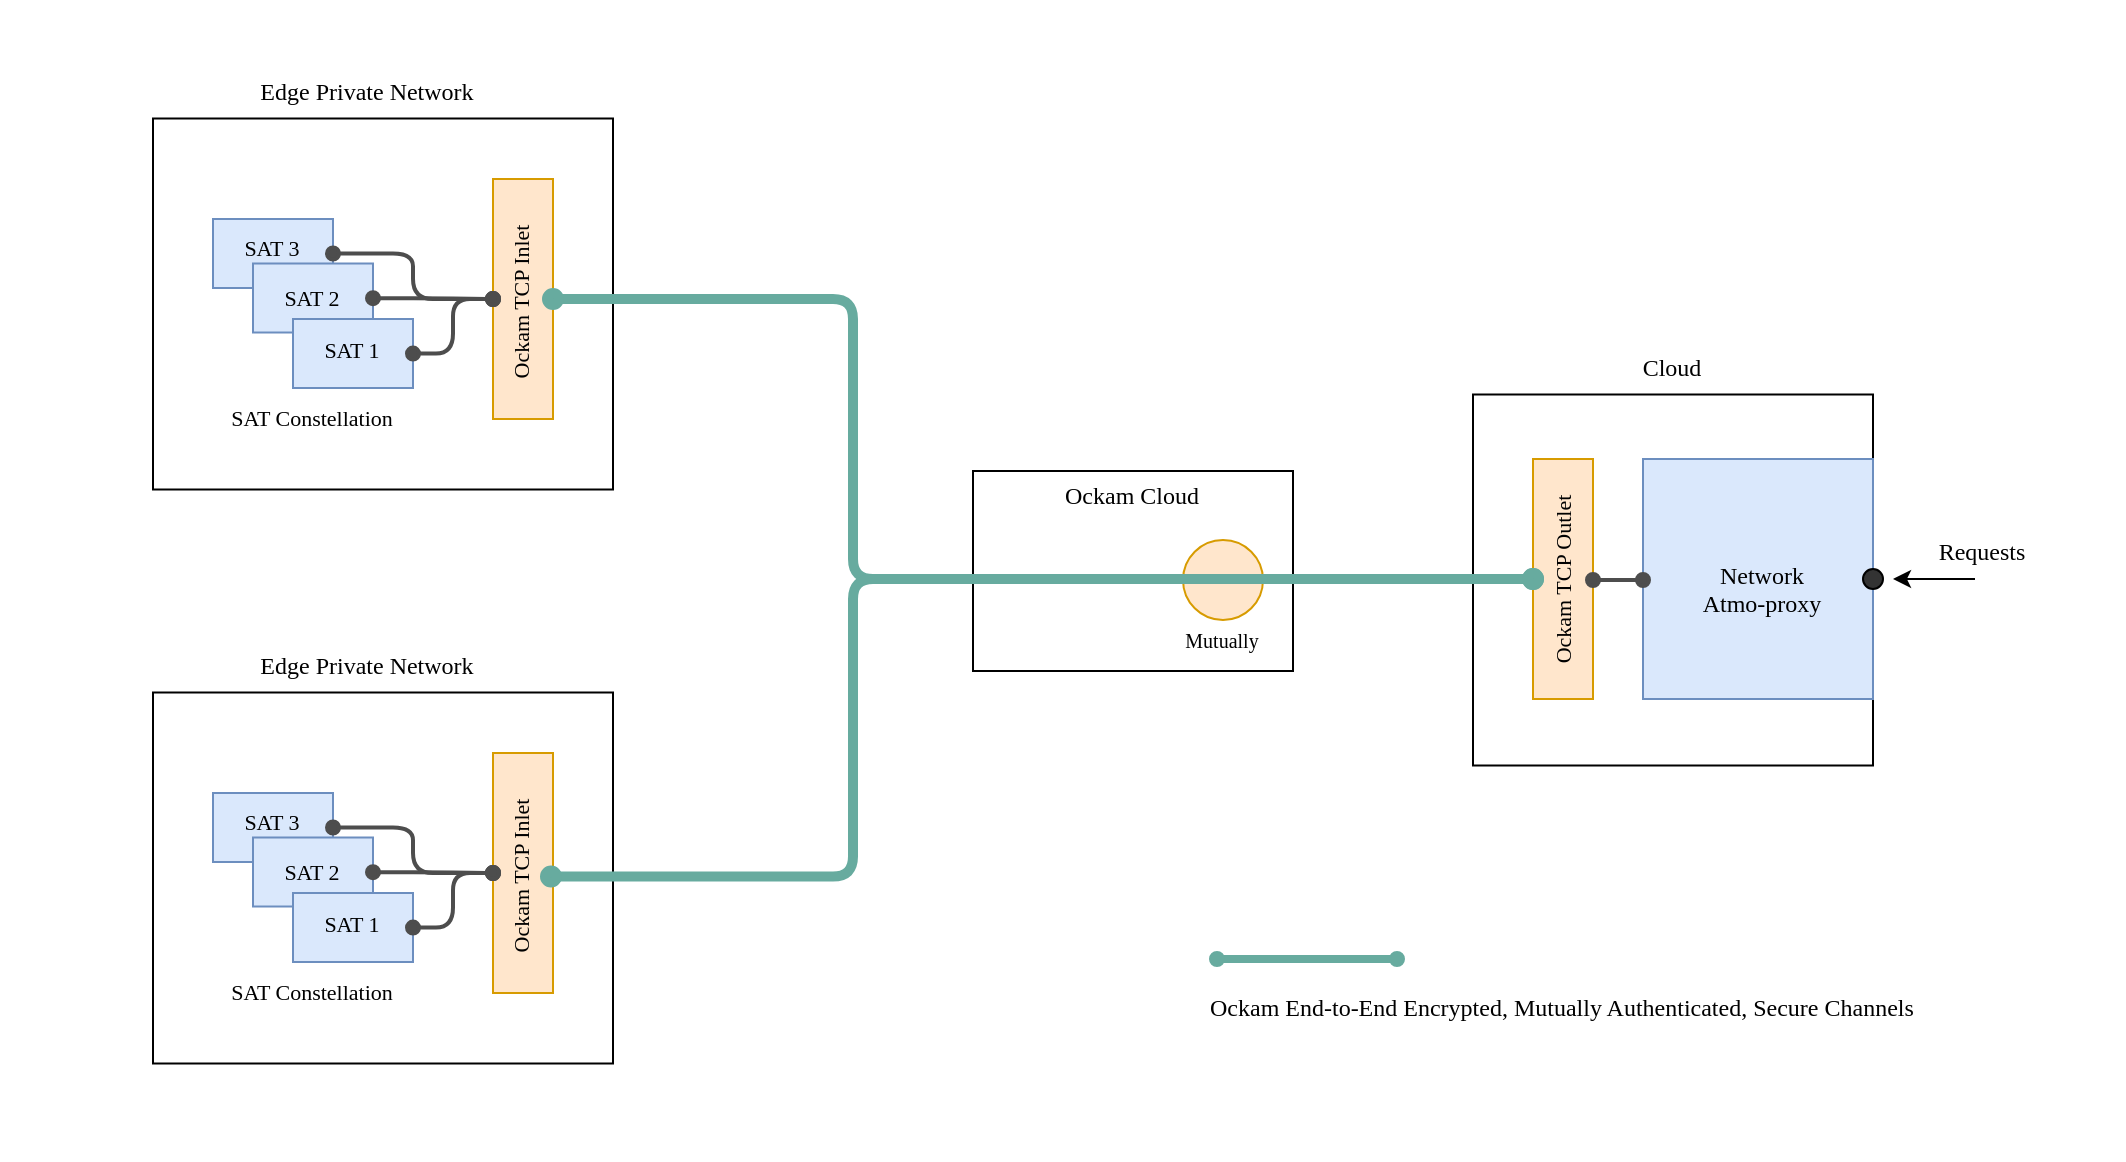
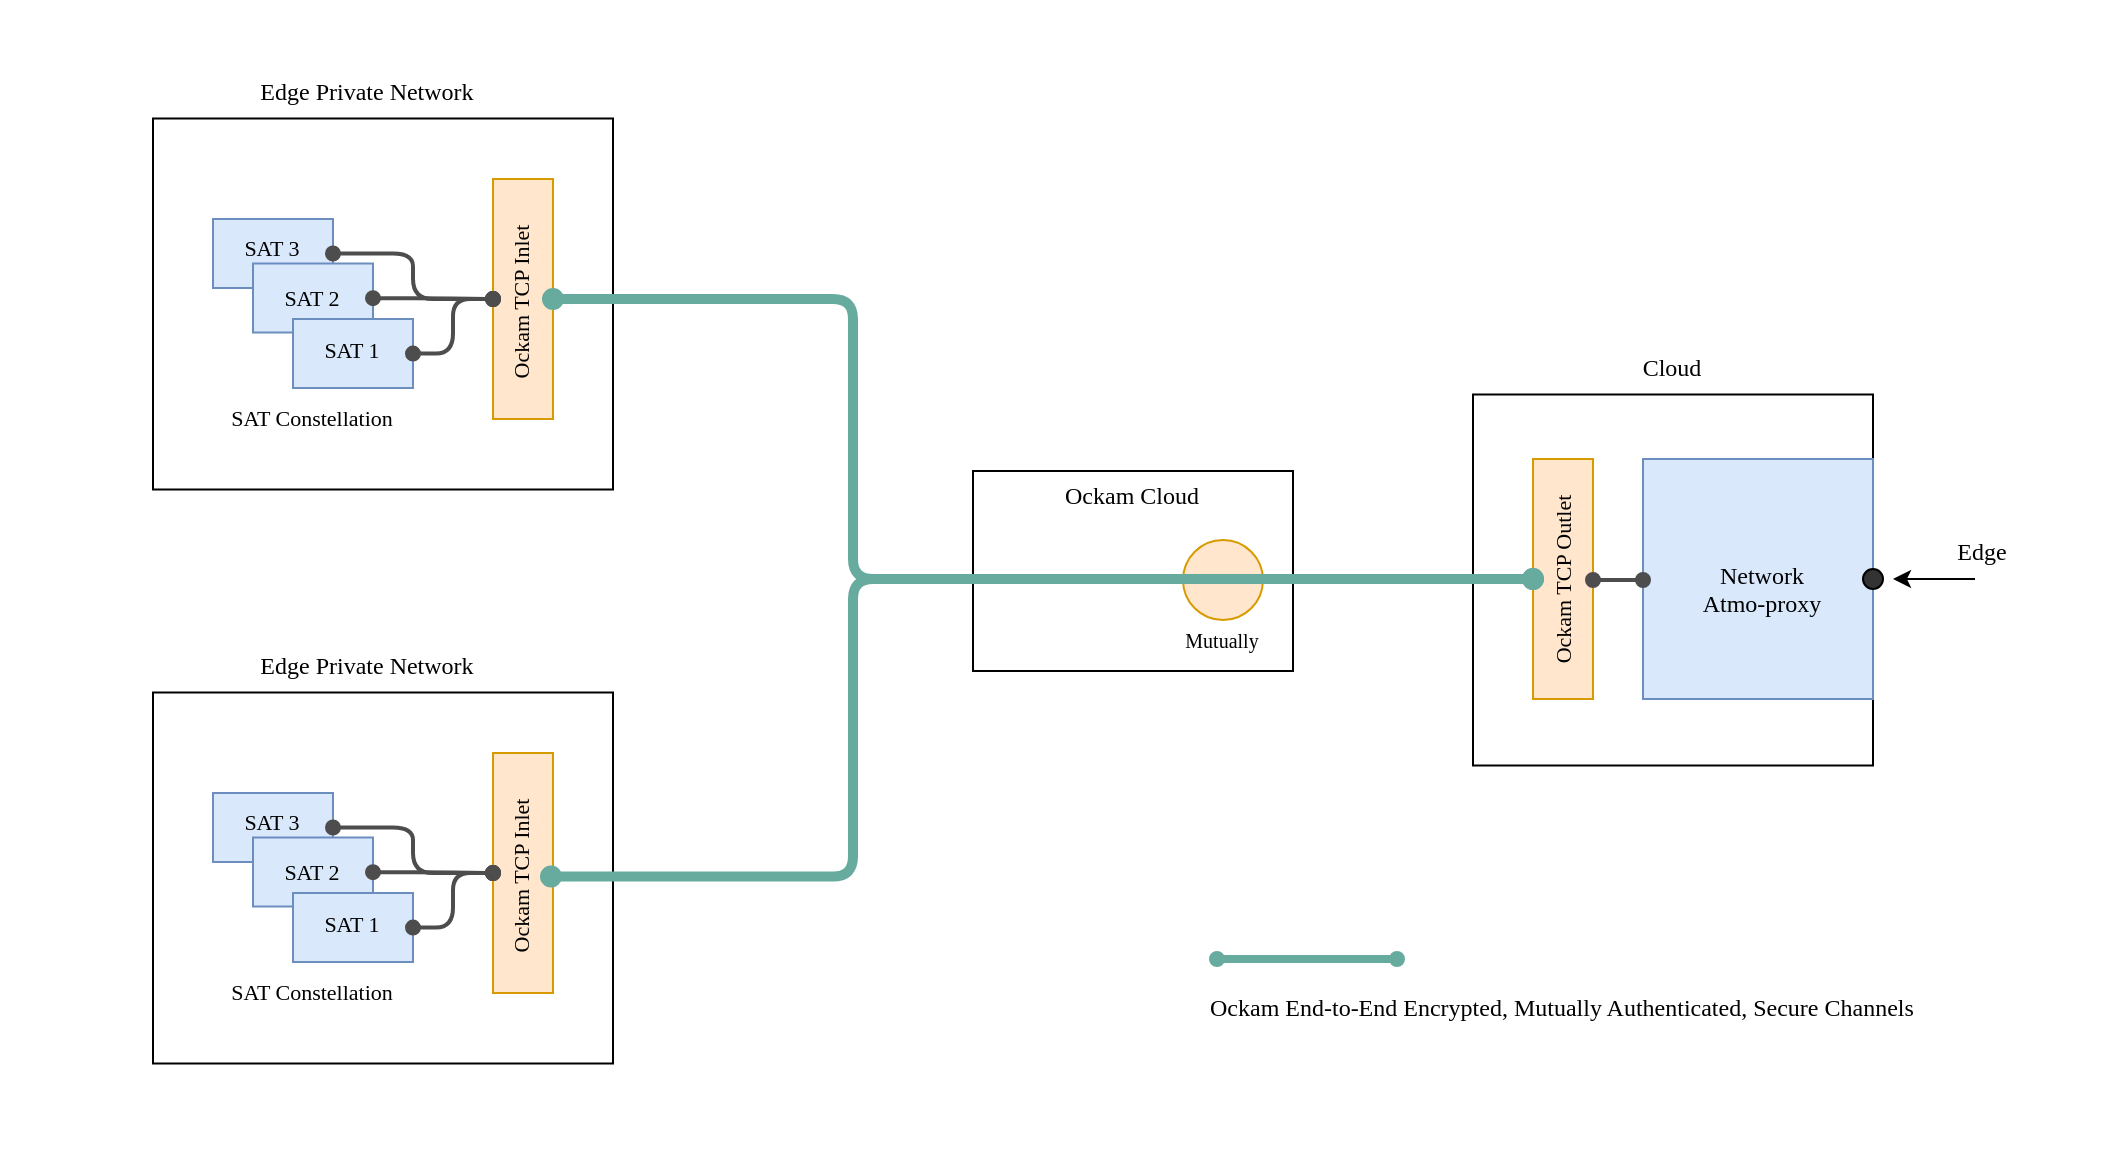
node "Requests": label "Requests" -> "Edge"
